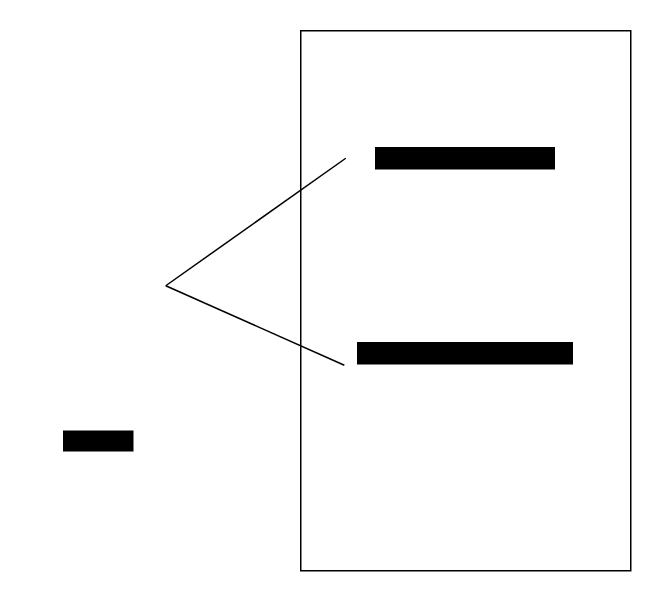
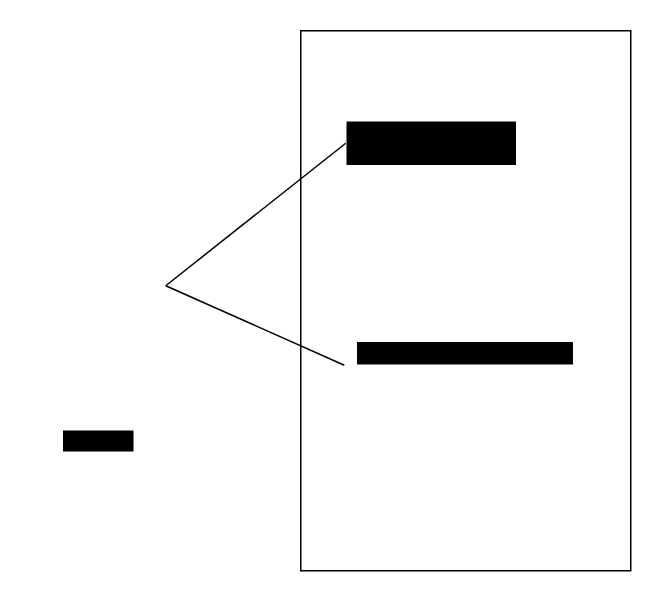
node "アカウント登録をする": size 240x135 -> 173x105
